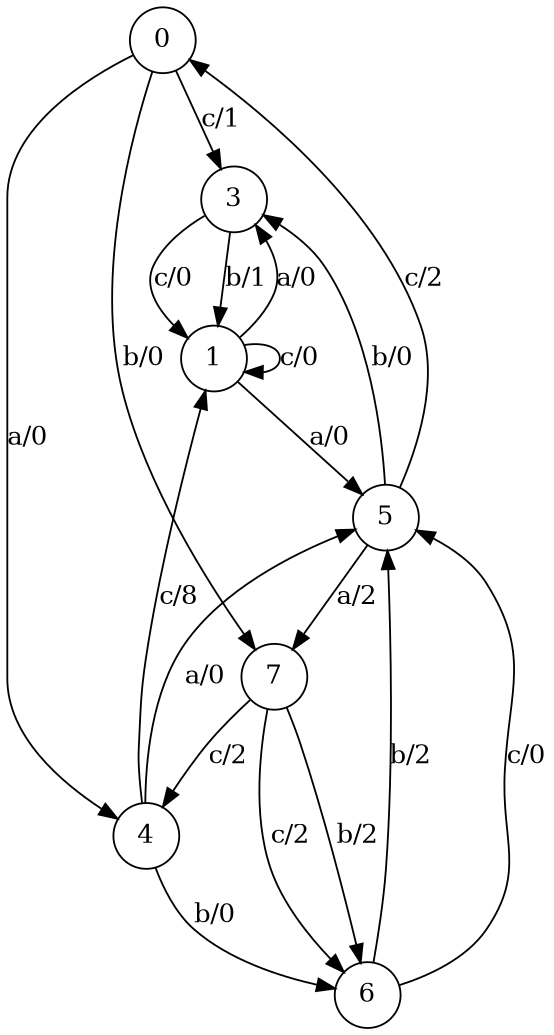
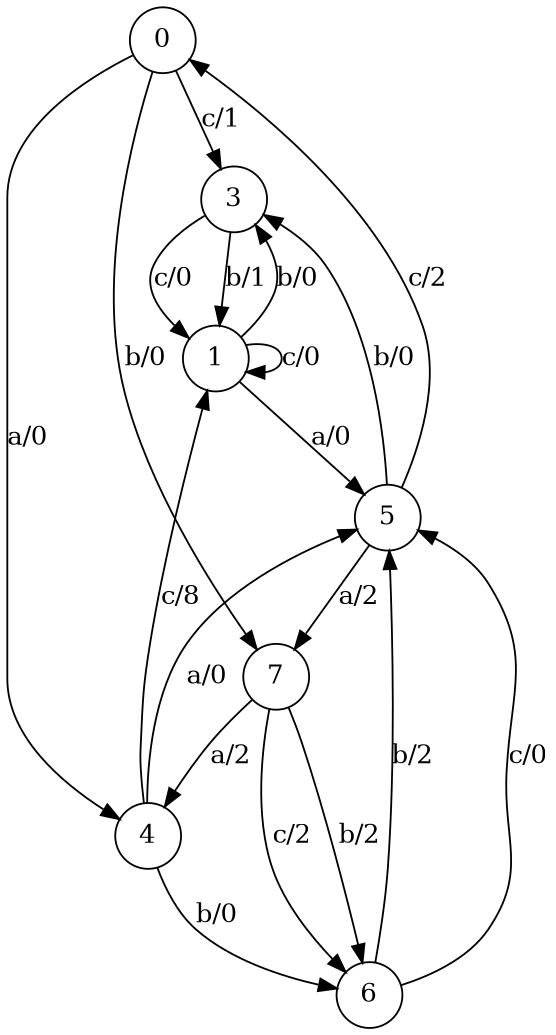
edge "1" -> "3": label "a/0" -> "b/0"
edge "7" -> "4": label "c/2" -> "a/2"
